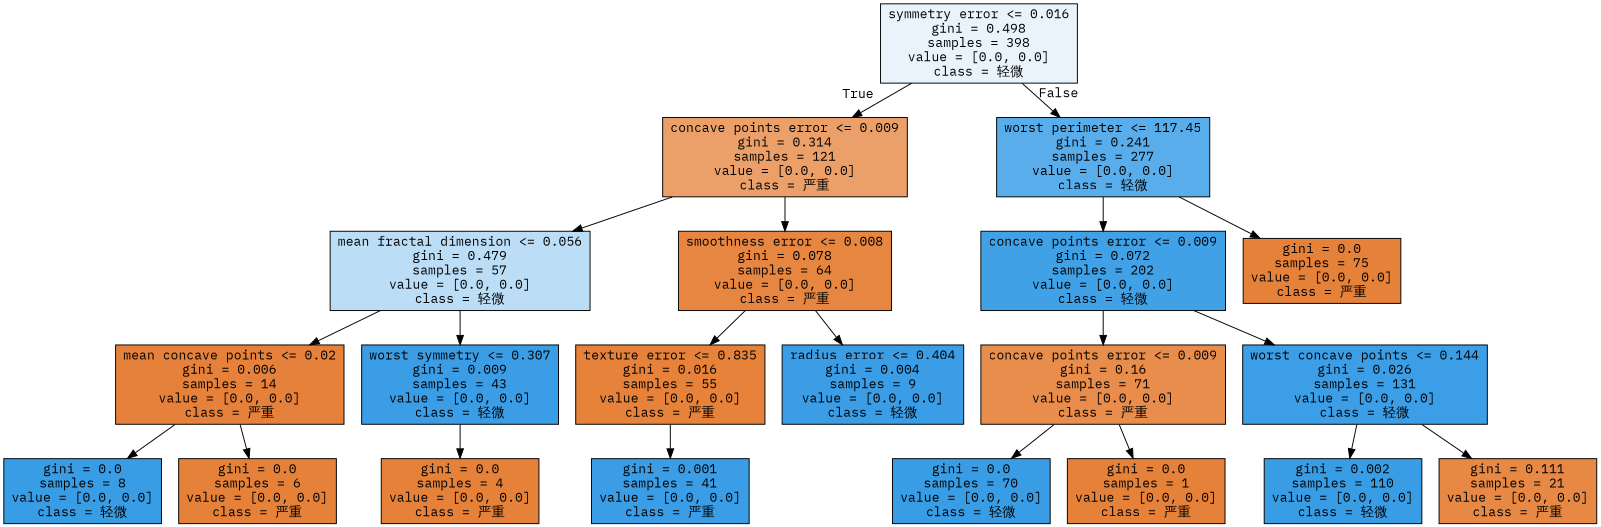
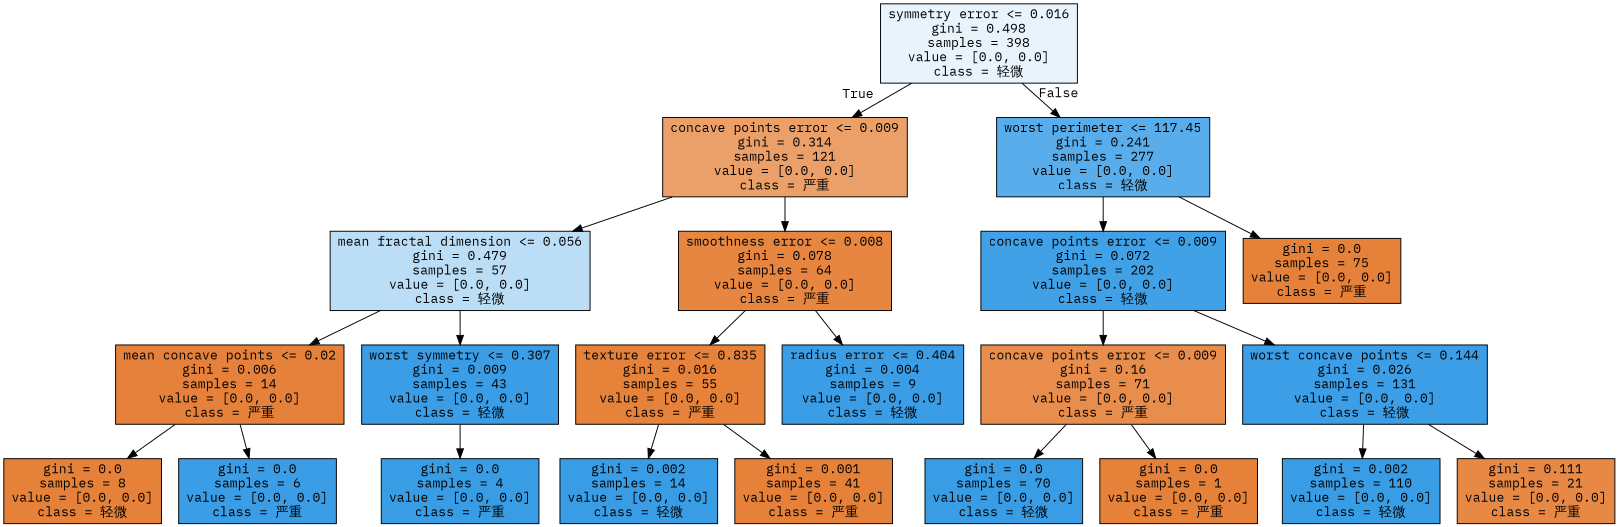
node "gini = 0.0 samples = 8 value = [0.0, 0.0] class = 轻微": fillcolor #399de5ff -> #e58139ff
node "gini = 0.0 samples = 6 value = [0.0, 0.0] class = 严重": fillcolor #e58139ff -> #399de5fe
node "gini = 0.0 samples = 4 value = [0.0, 0.0] class = 严重": fillcolor #e58139ff -> #399de5ff
node "gini = 0.002 samples = 14 value = [0.0, 0.0] class = 轻微": added
node "gini = 0.001 samples = 41 value = [0.0, 0.0] class = 严重": fillcolor #399de5fe -> #e58139ff
